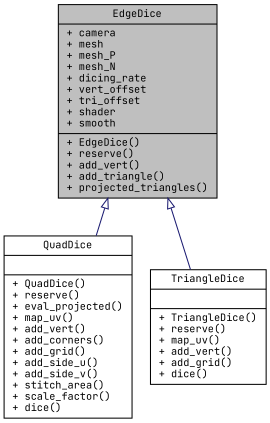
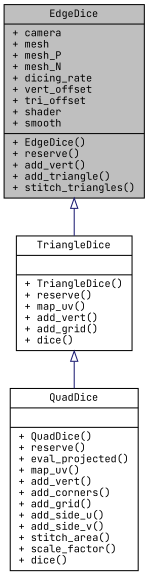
node "EdgeDice": text "+ projected_triangles()" -> "+ stitch_triangles()"
edge "QuadDice" -> "EdgeDice": now "QuadDice" -> "TriangleDice"
